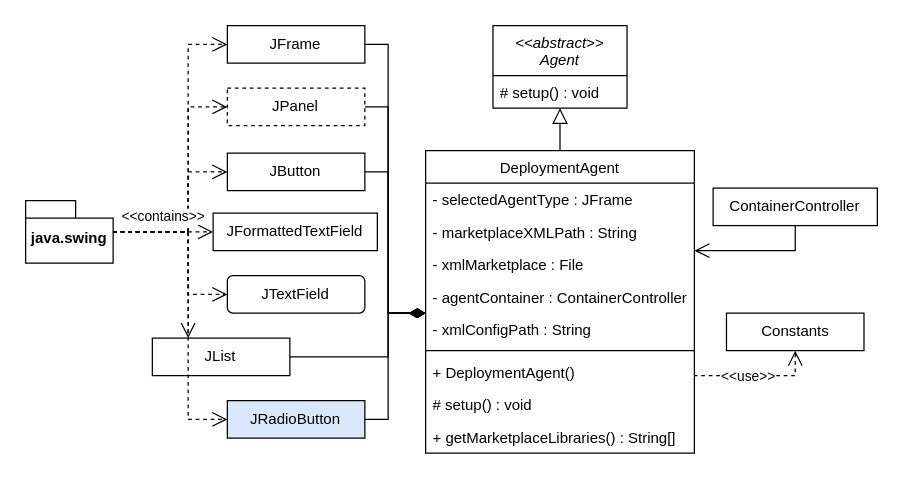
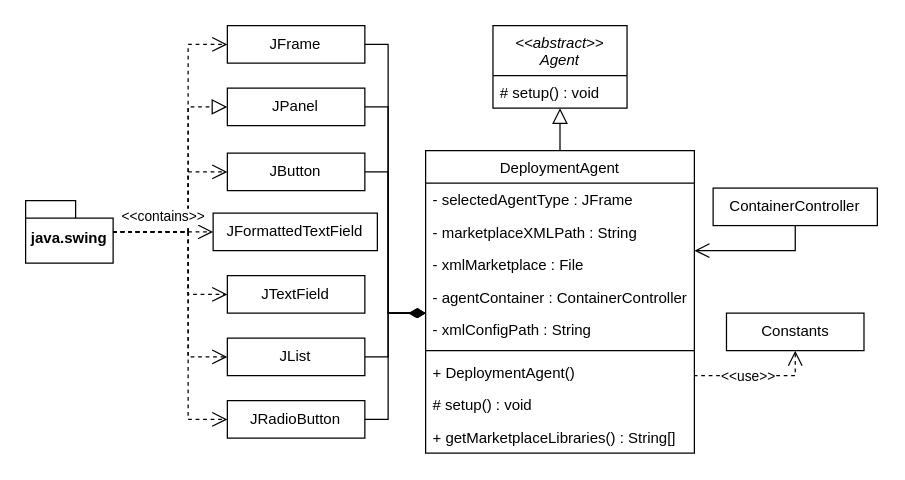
edge "java.swing" -> "JPanel": arrowhead open -> block
node "JPanel": style dashed -> solid
node "JTextField": shape rounded rectangle -> rectangle
node "JList": moved (221, 357) -> (296, 357)
node "JRadioButton": fillcolor #dae8fc -> #ffffff
